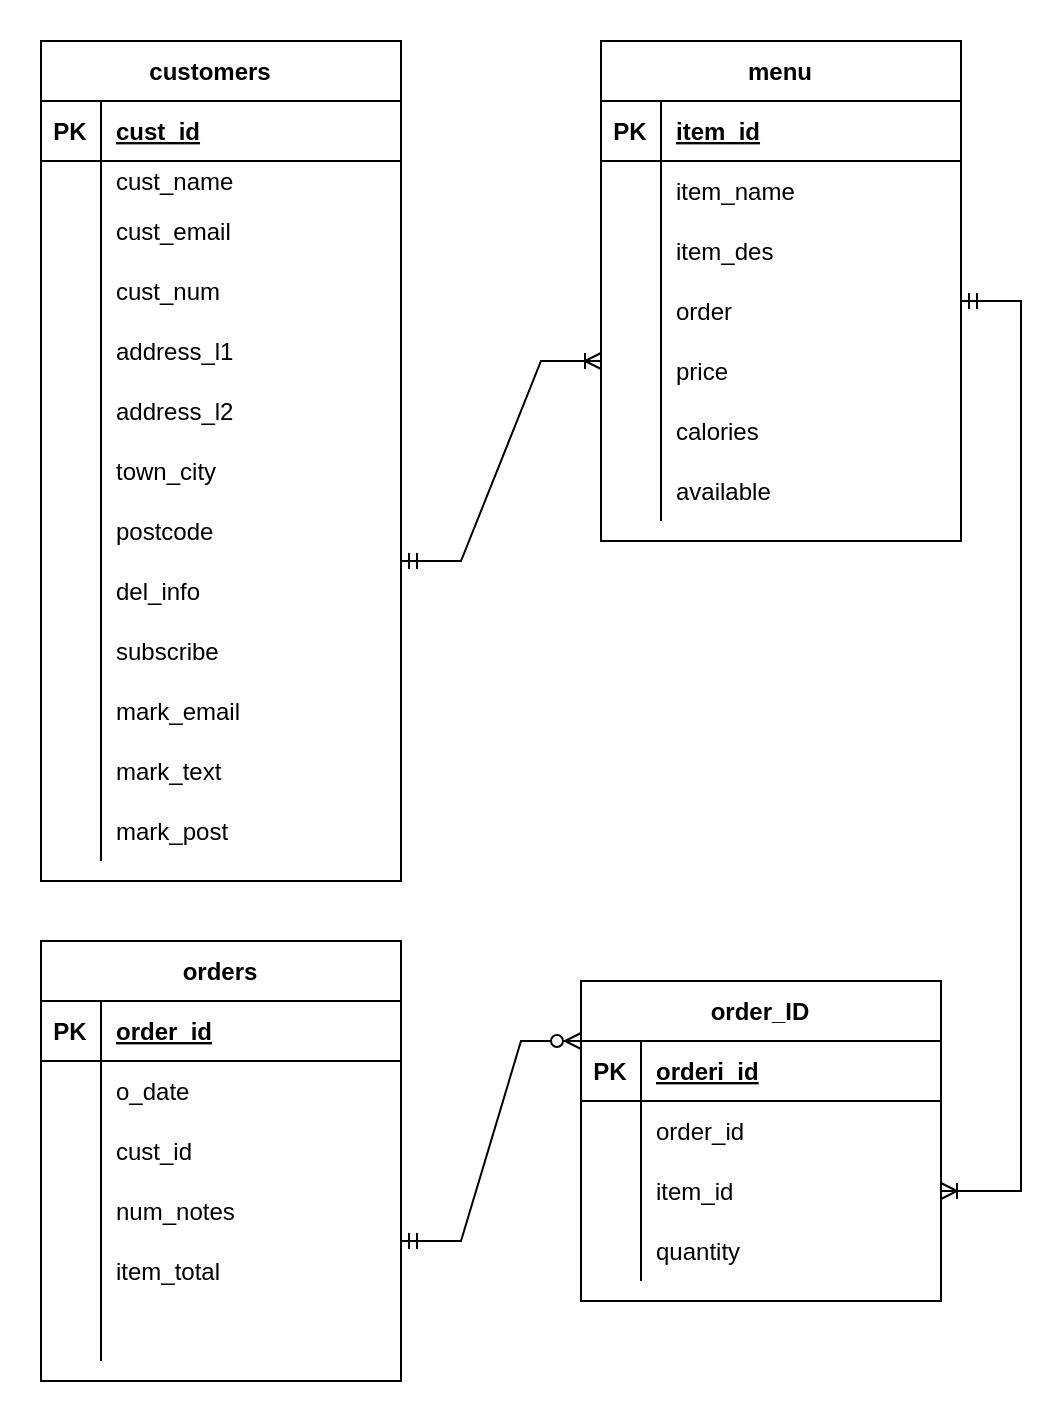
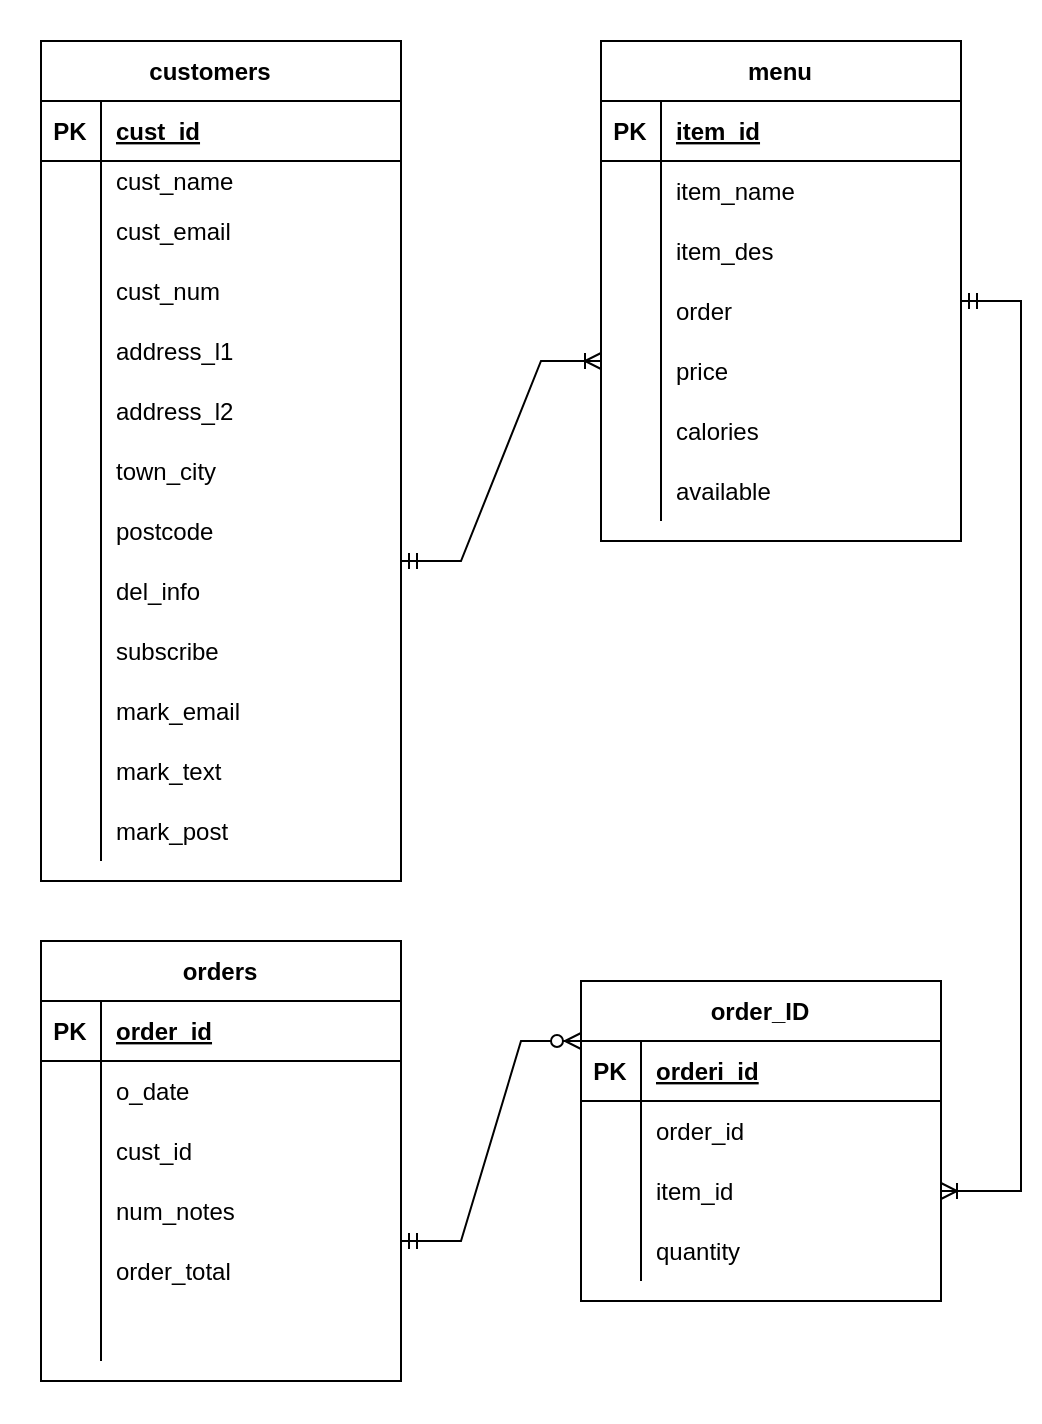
node "item_total": label "item_total" -> "order_total"
